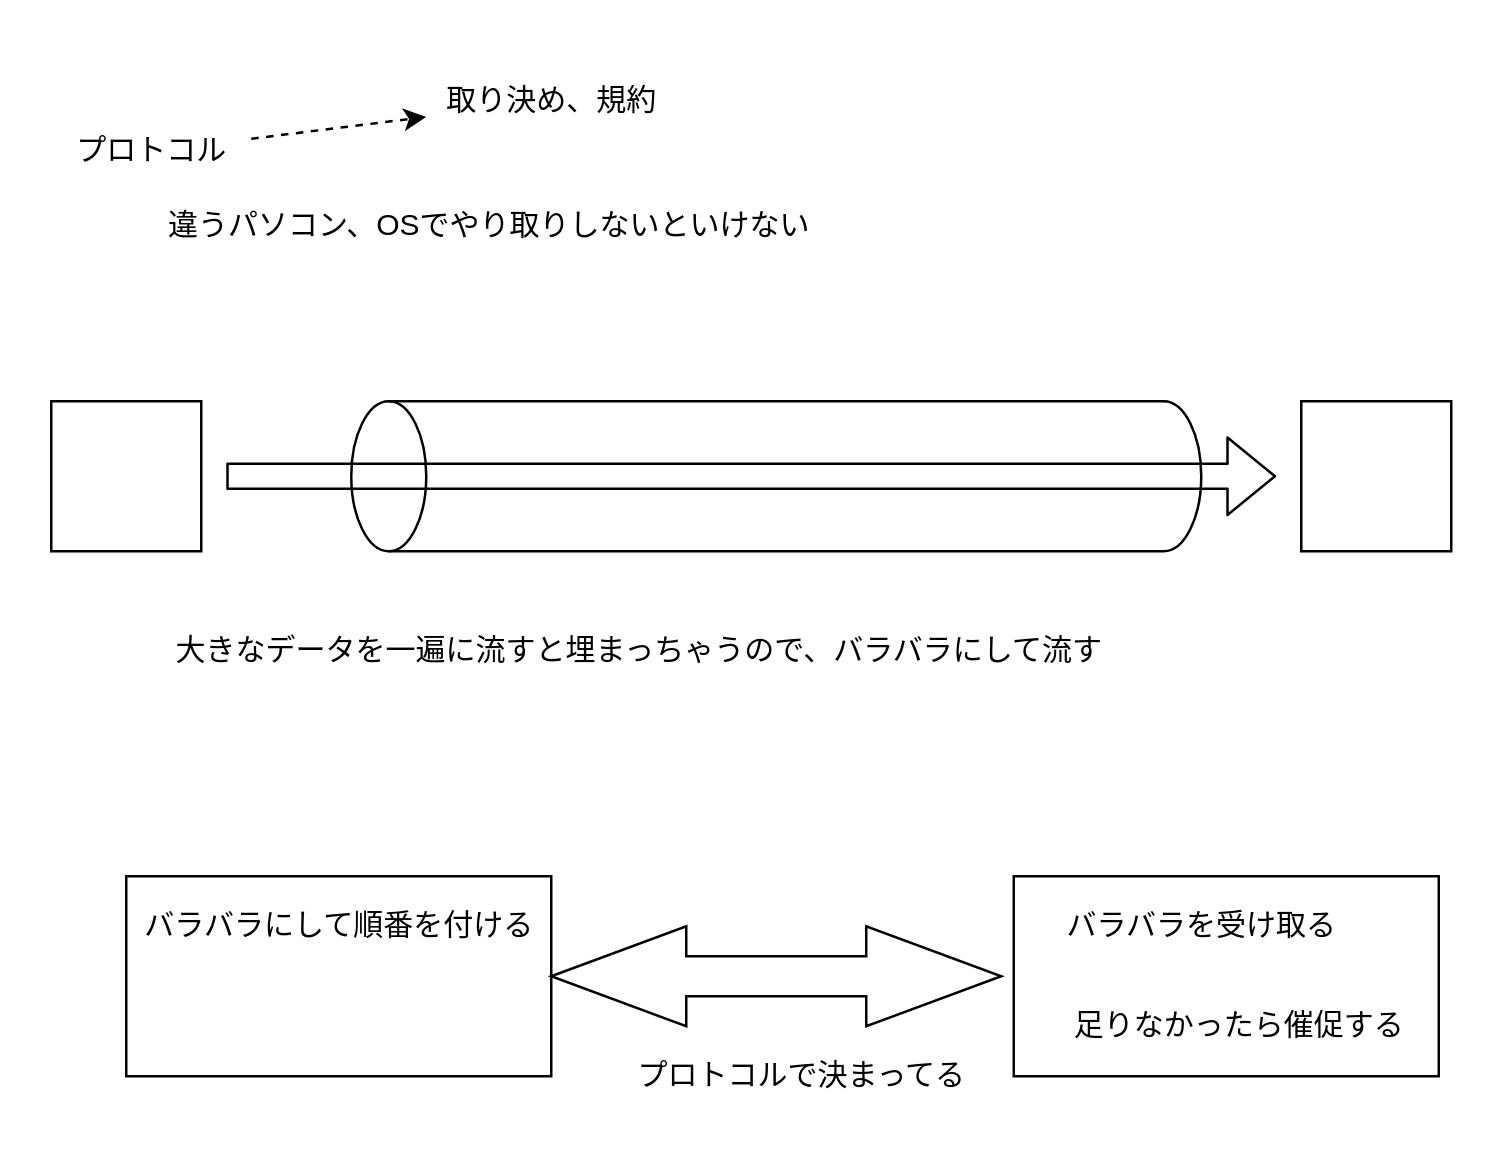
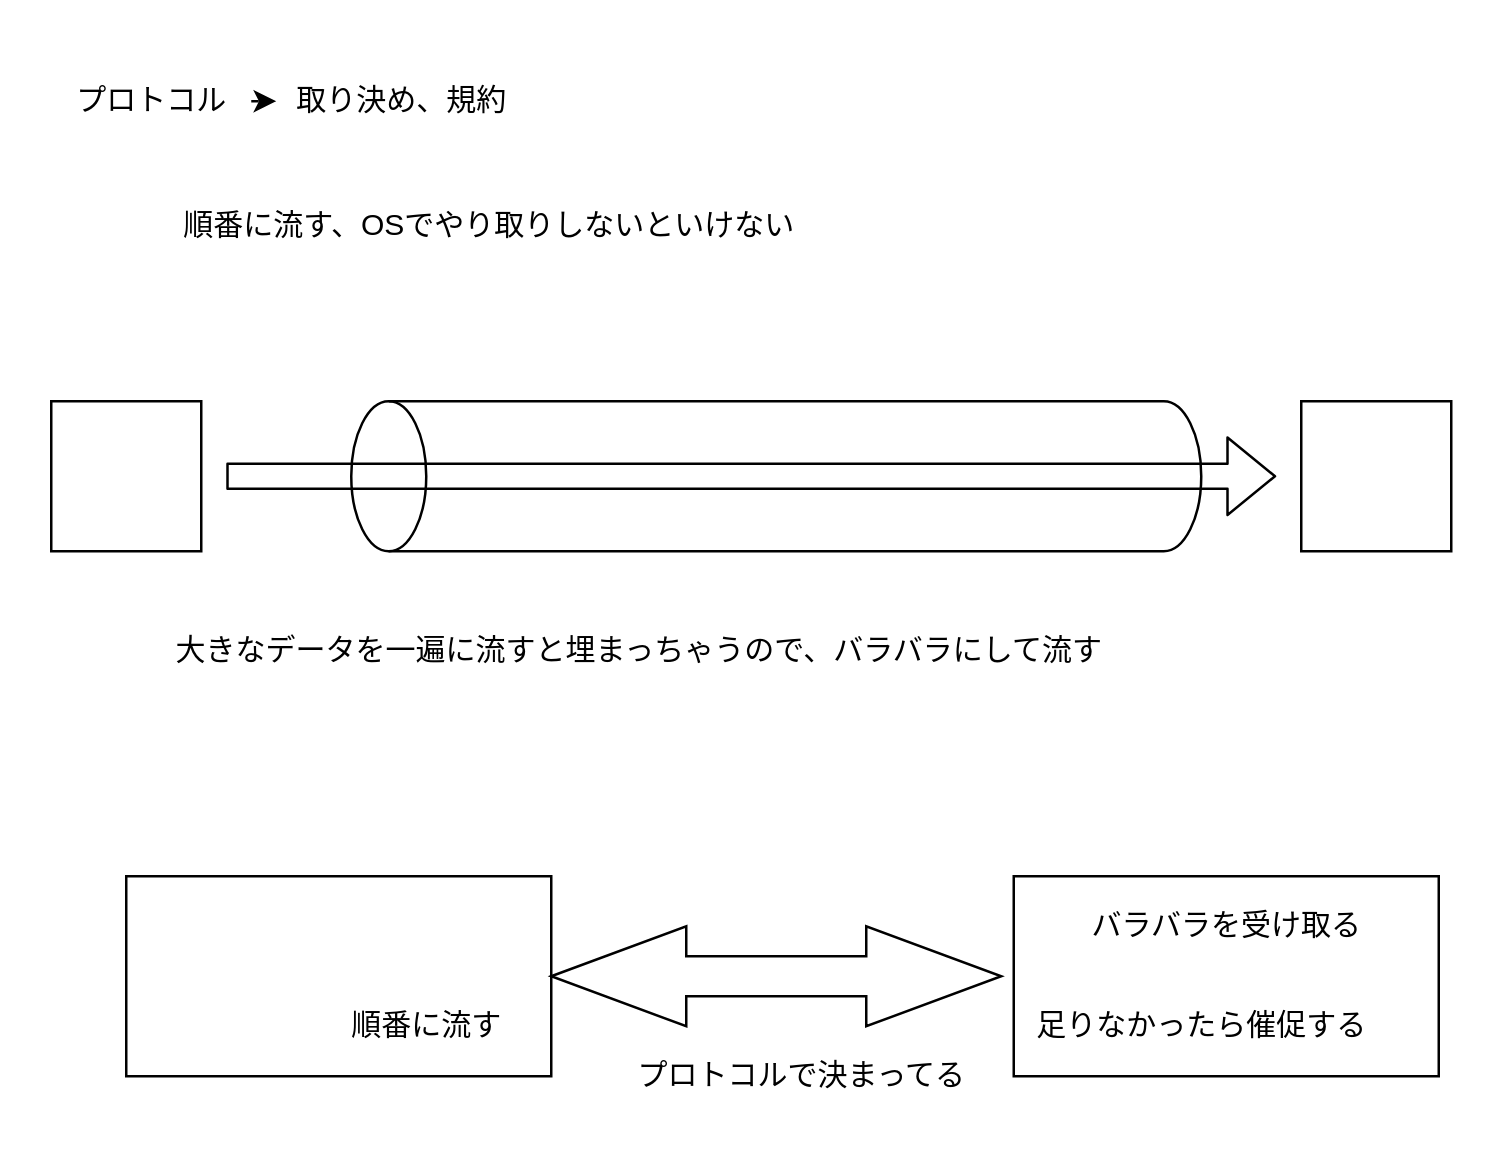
node "取り決め、規約": moved (551, 101) -> (401, 101)
node "プロトコル": moved (151, 151) -> (151, 101)
node "違うパソコン、OSでやり取りしないといけない": label "違うパソコン、OSでやり取りしないといけない" -> "順番に流す、OSでやり取りしないといけない"
node "バラバラにして順番を付ける": removed
node "バラバラを受け取る": moved (1201, 926) -> (1226, 926)
node "順番に流す": added
node "足りなかったら催促する": moved (1239, 1026) -> (1201, 1026)
